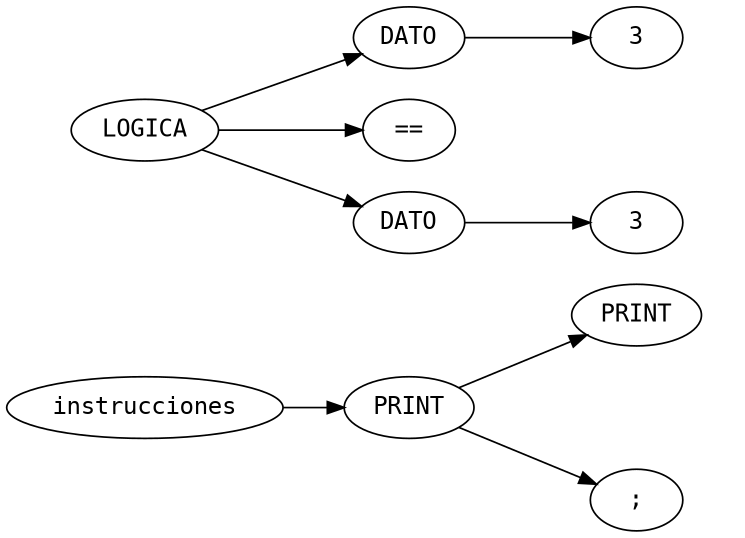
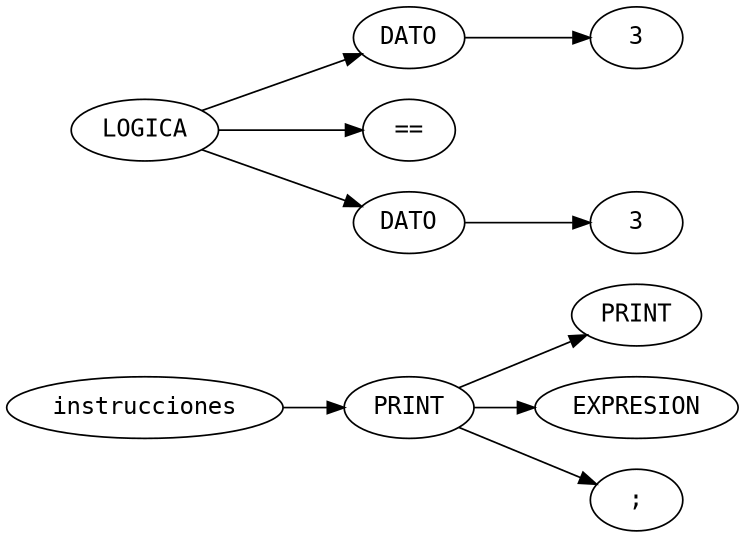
node "EXPRESION": added
